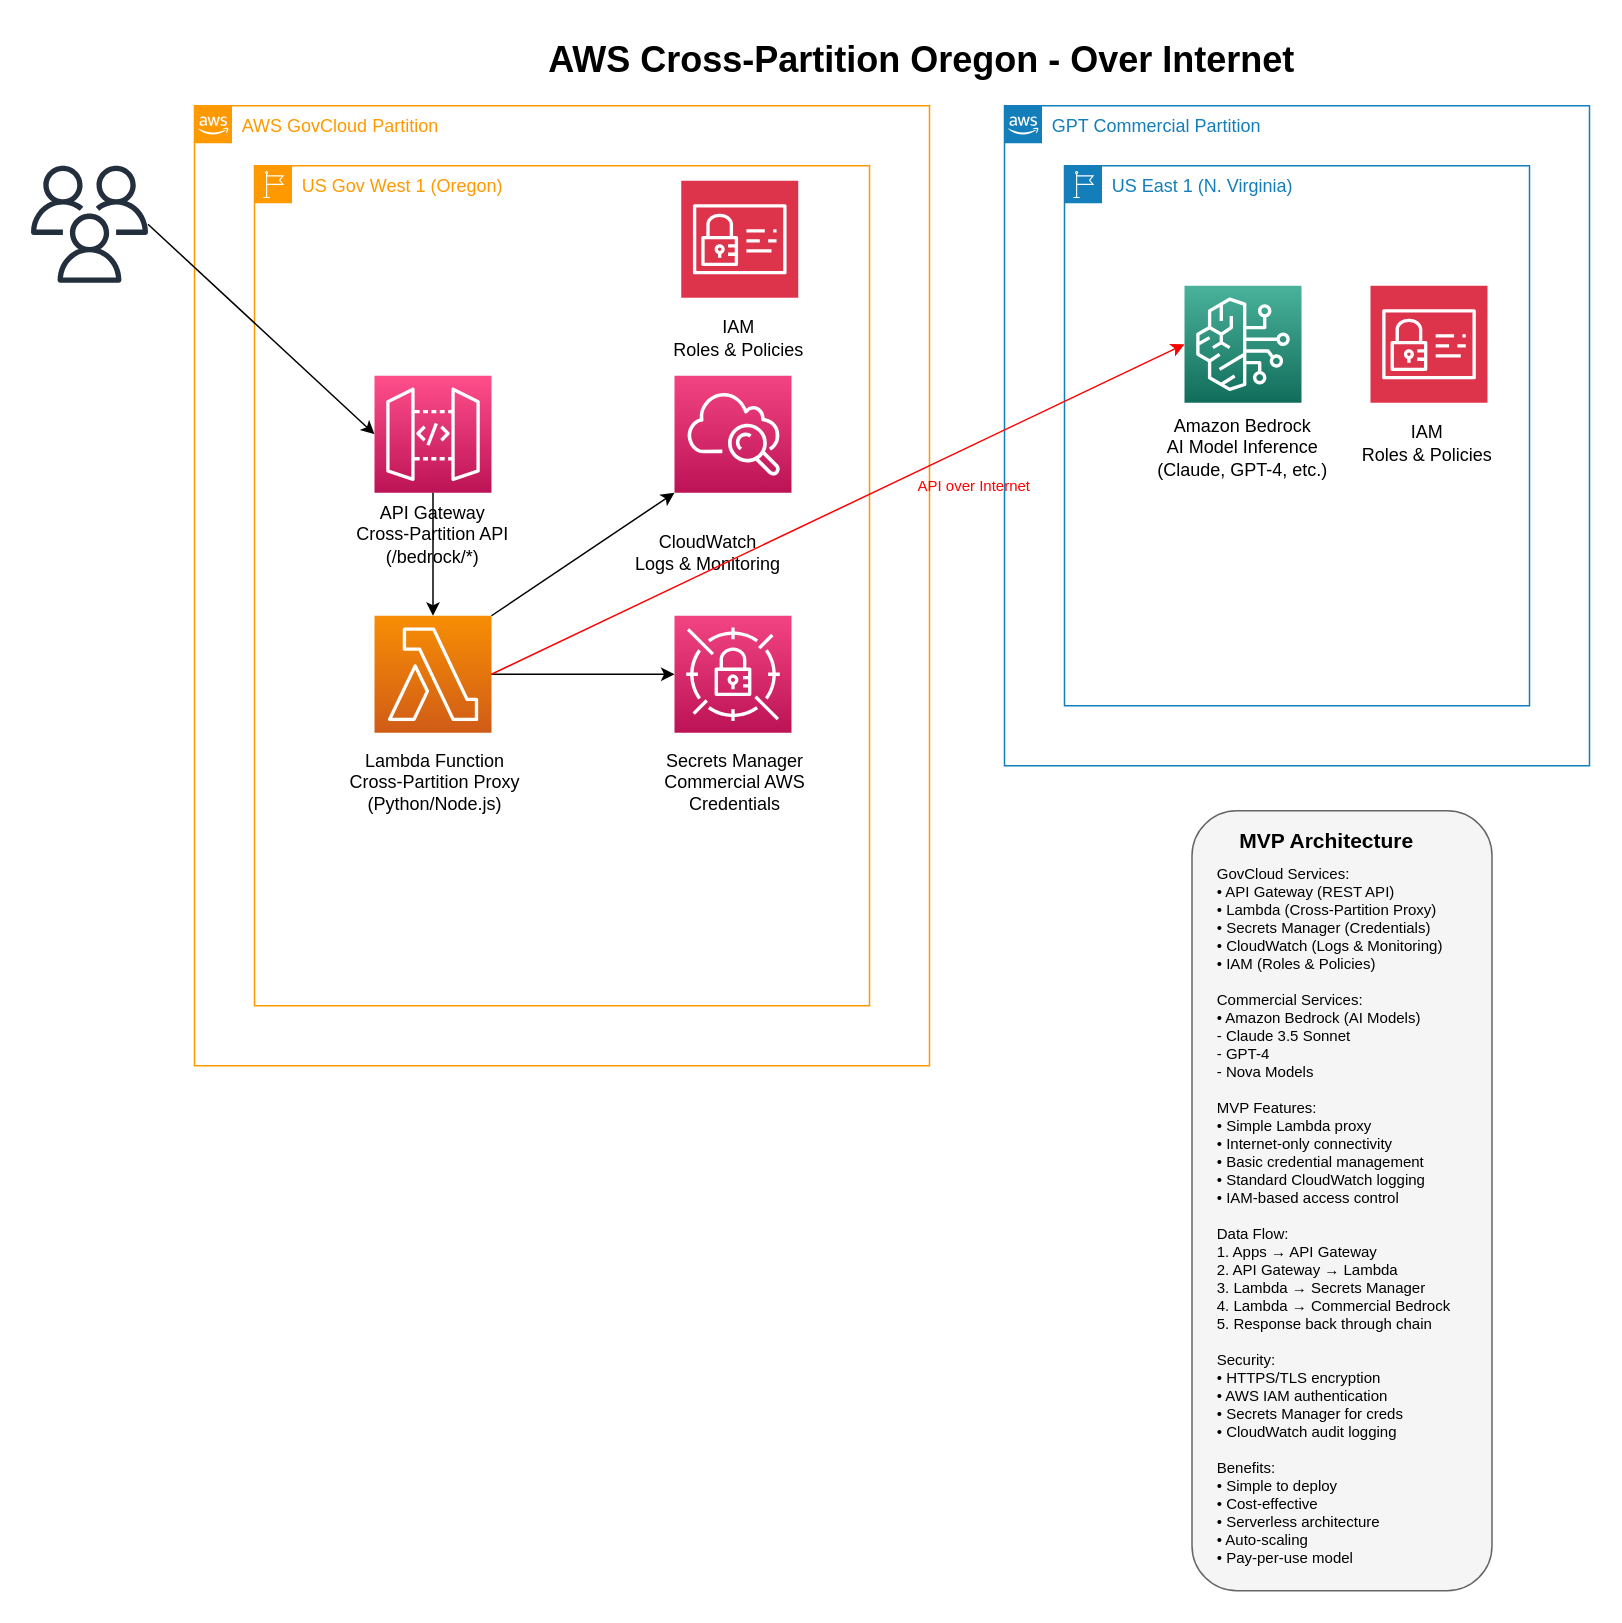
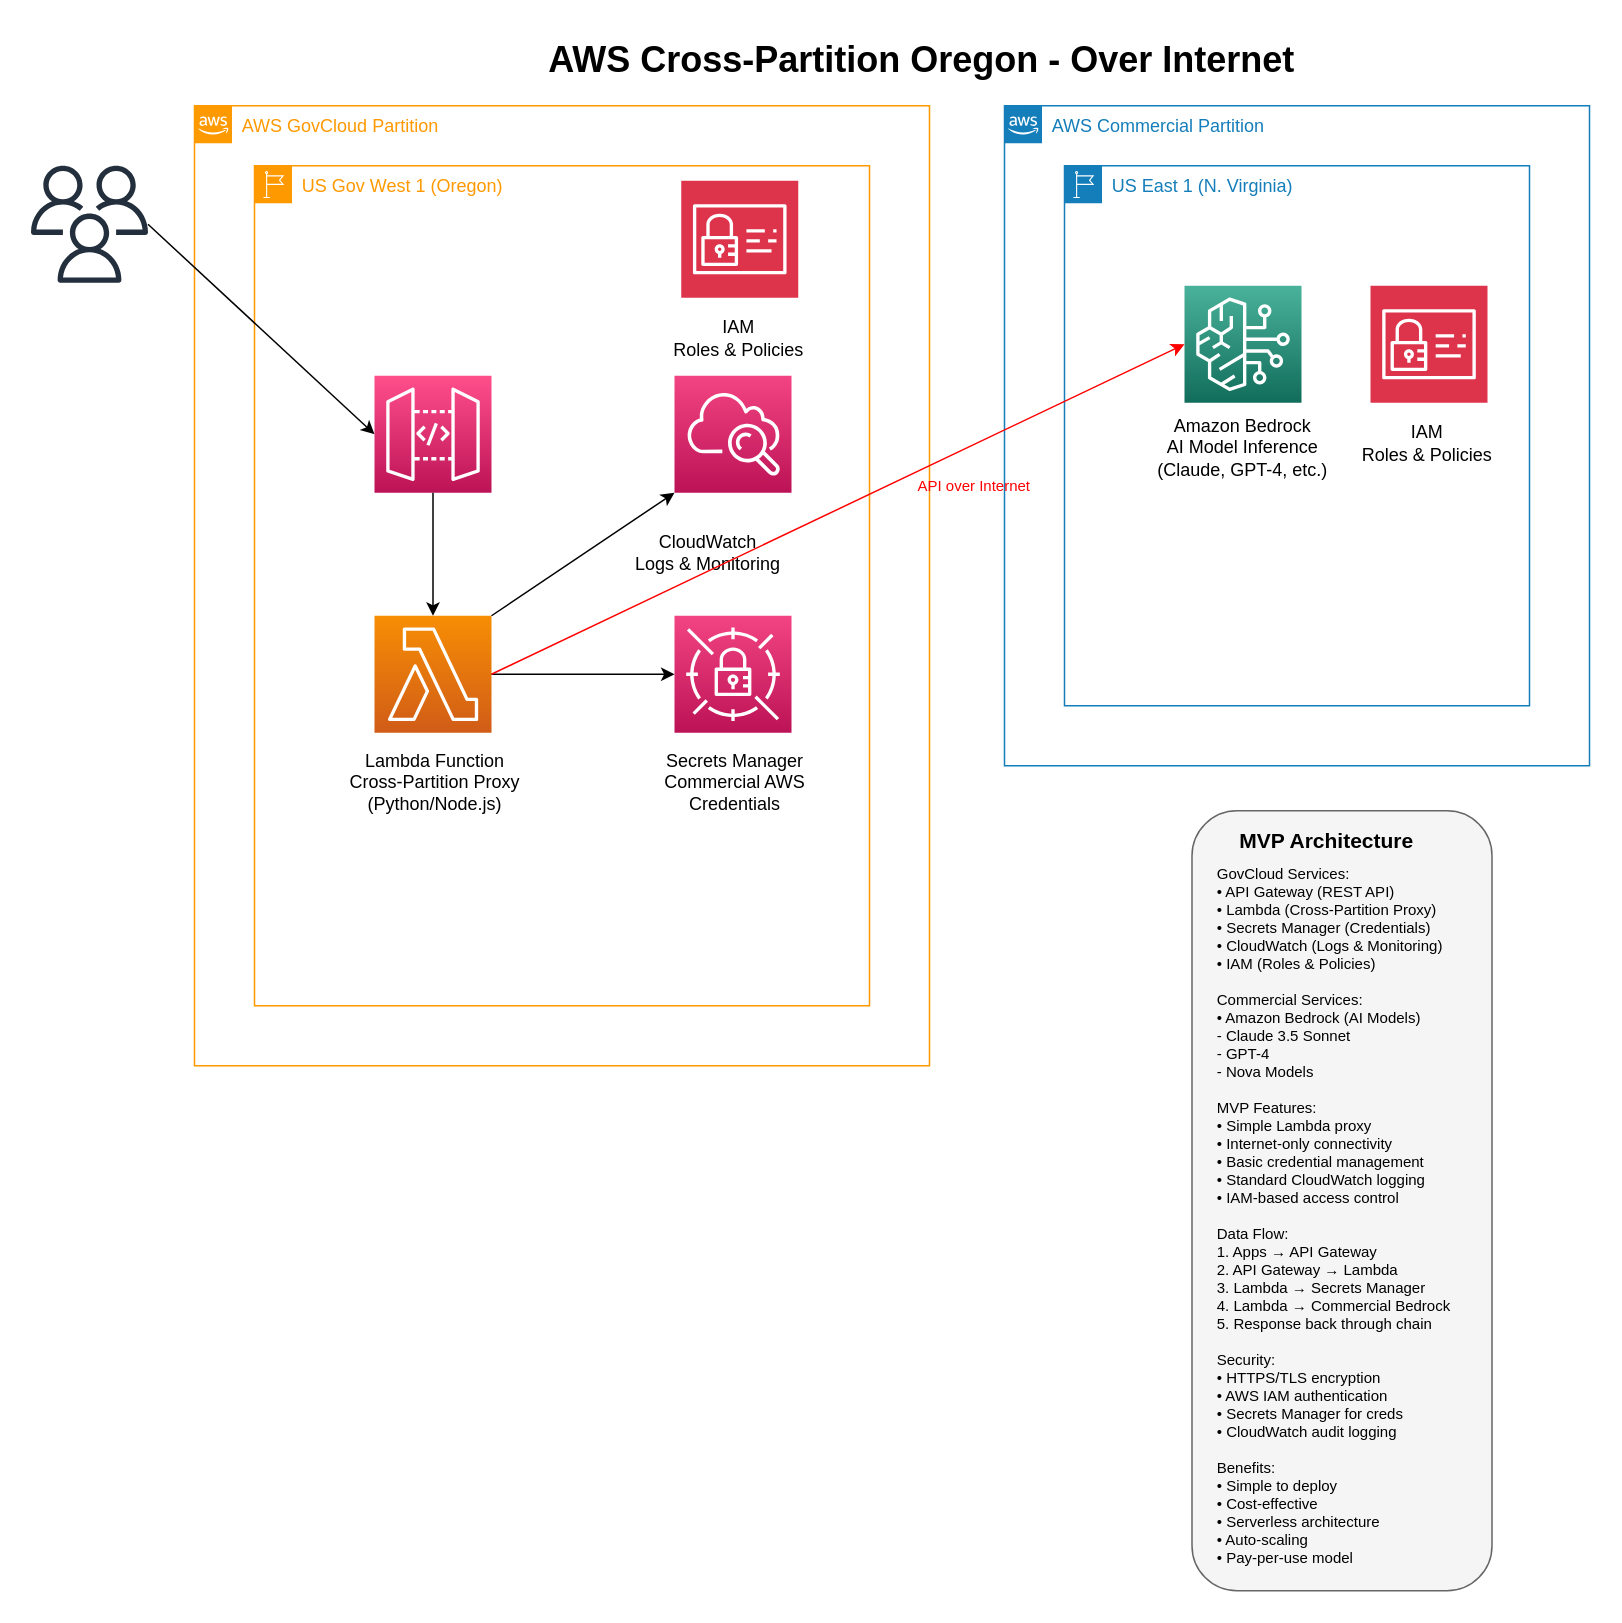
node "GPT Commercial Partition": label "GPT Commercial Partition" -> "AWS Commercial Partition"
node "API Gateway Cross-Partition API (/bedrock/*)": removed
